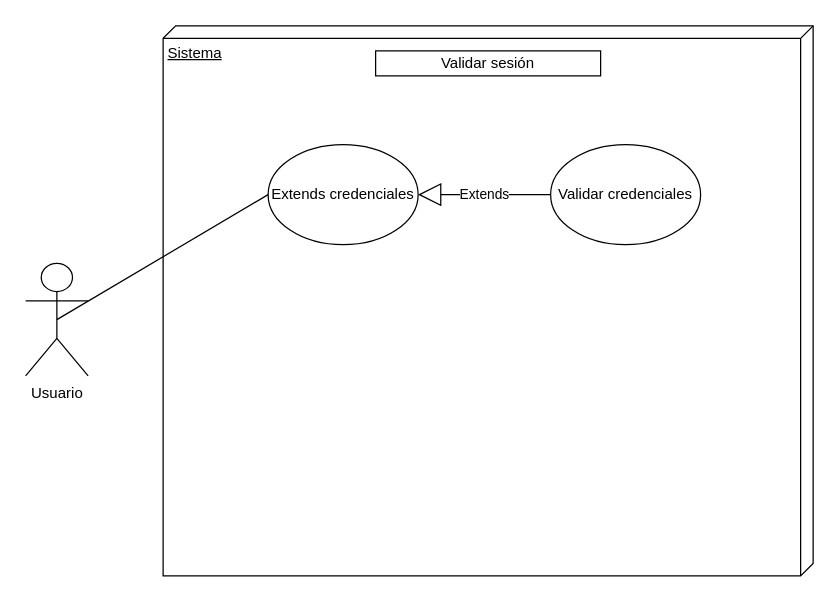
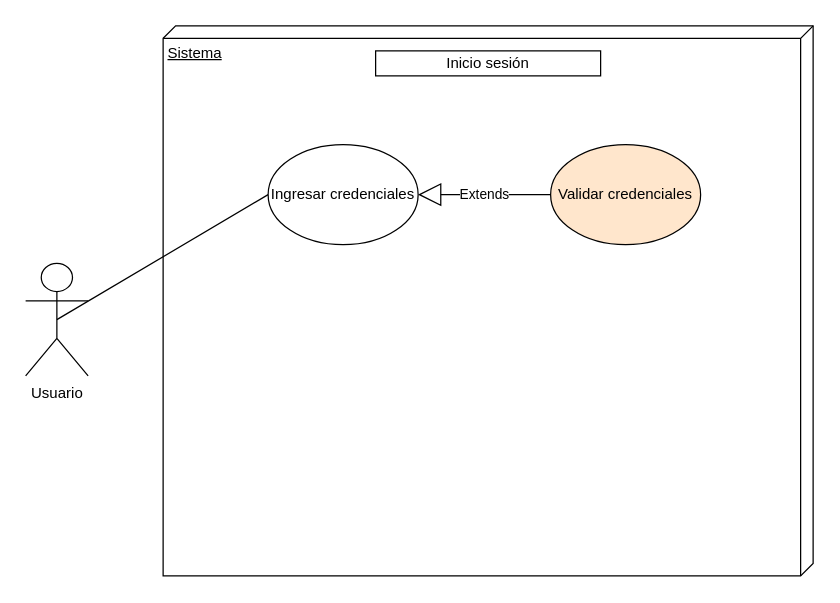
node "Validar sesión": label "Validar sesión" -> "Inicio sesión"
node "Extends credenciales": label "Extends credenciales" -> "Ingresar credenciales"
node "Validar credenciales": fillcolor #ffffff -> #ffe6cc
